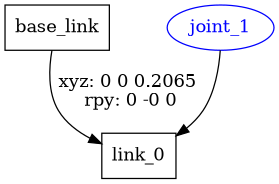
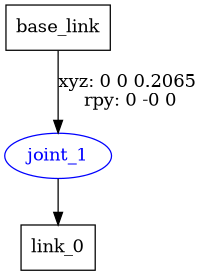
edge "base_link" -> "link_0": now "base_link" -> "joint_1"
